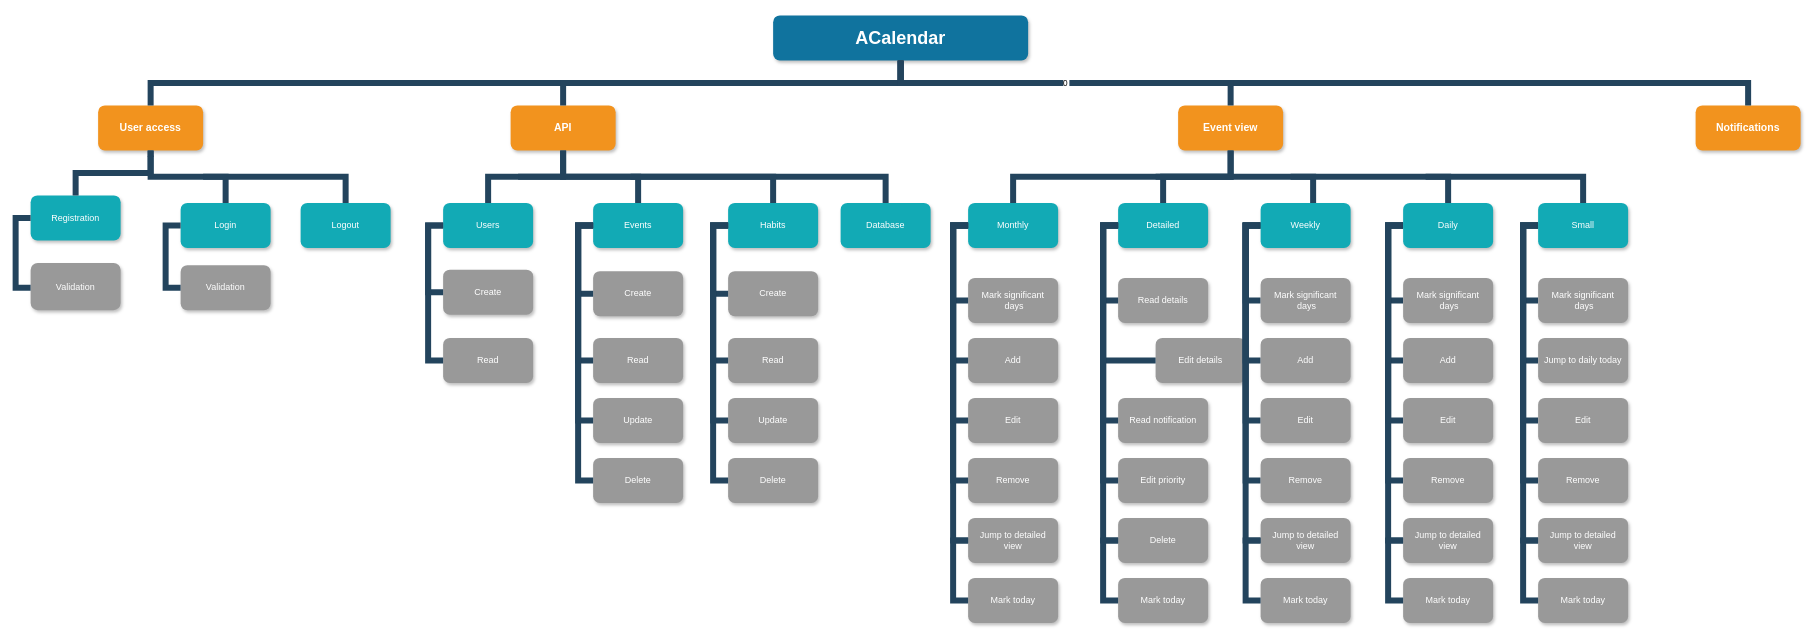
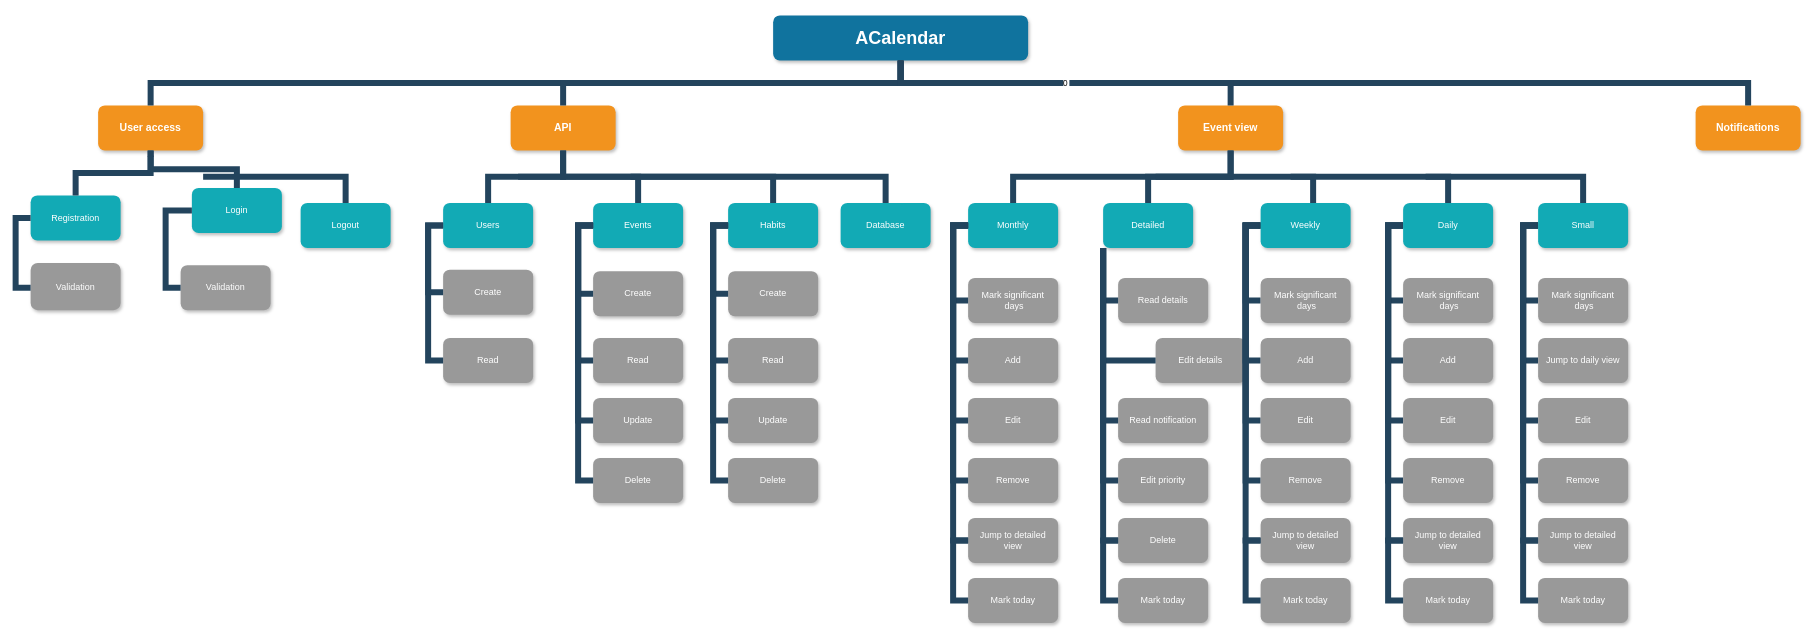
node "Login": moved (225, 225) -> (237, 210)
node "Detailed": moved (1163, 225) -> (1148, 225)
node "Jump to daily today": label "Jump to daily today" -> "Jump to daily view"
